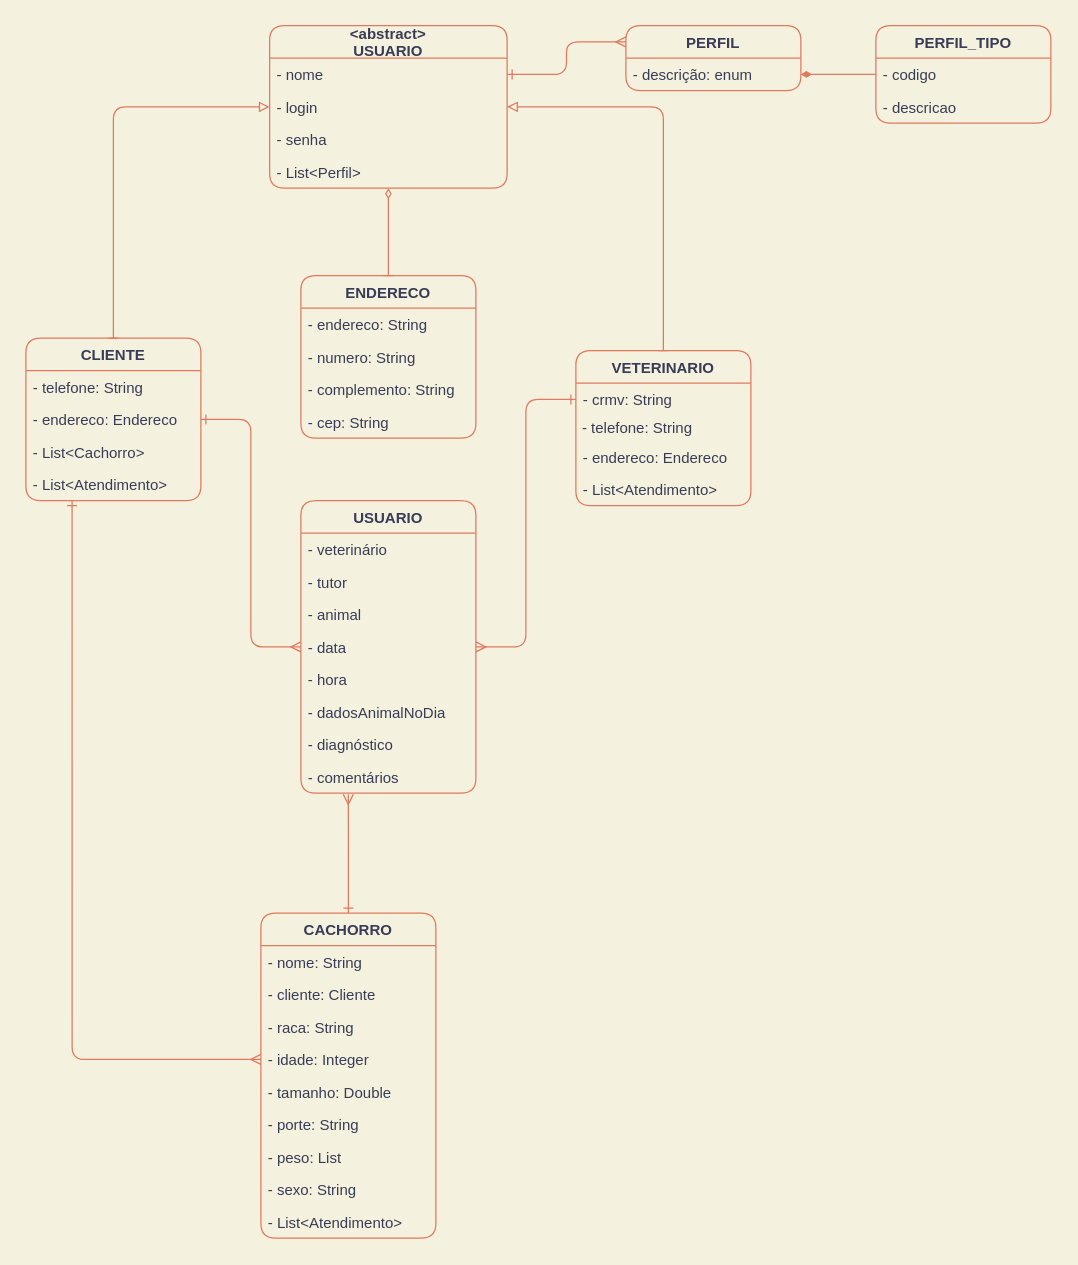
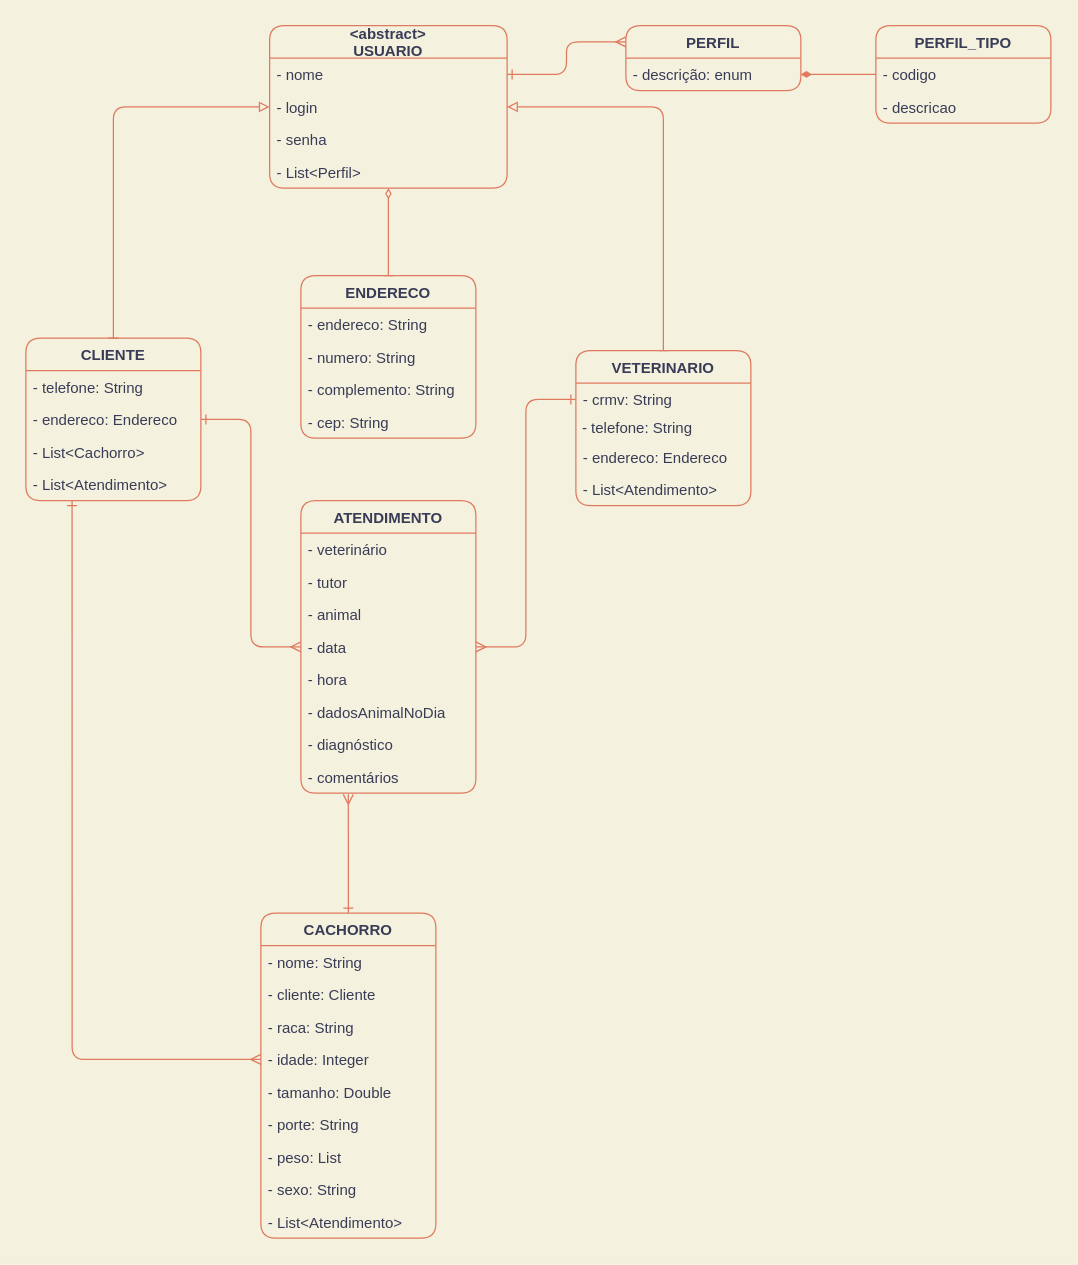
node "USUARIO": label "USUARIO" -> "ATENDIMENTO"
